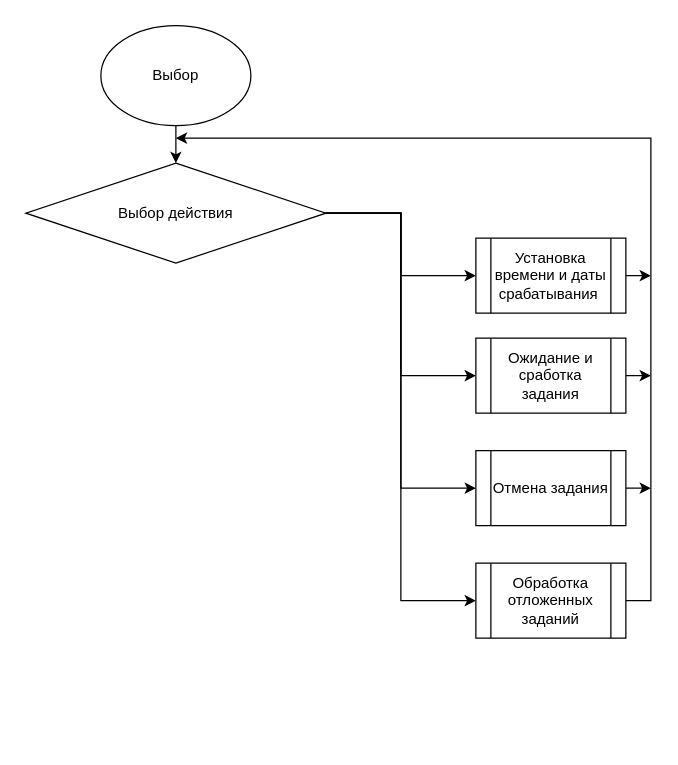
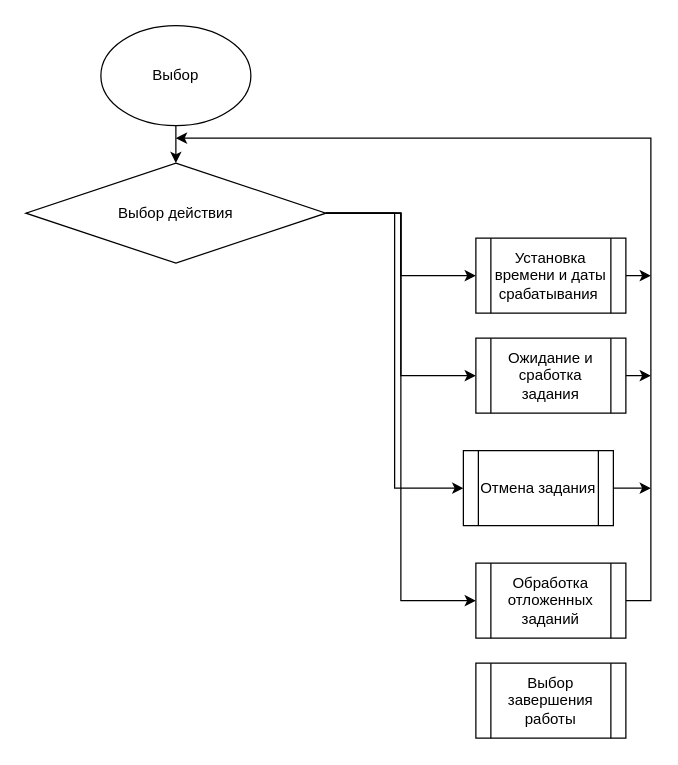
node "Отмена задания": moved (551, 488) -> (538, 488)
node "Выбор завершения работы": added
